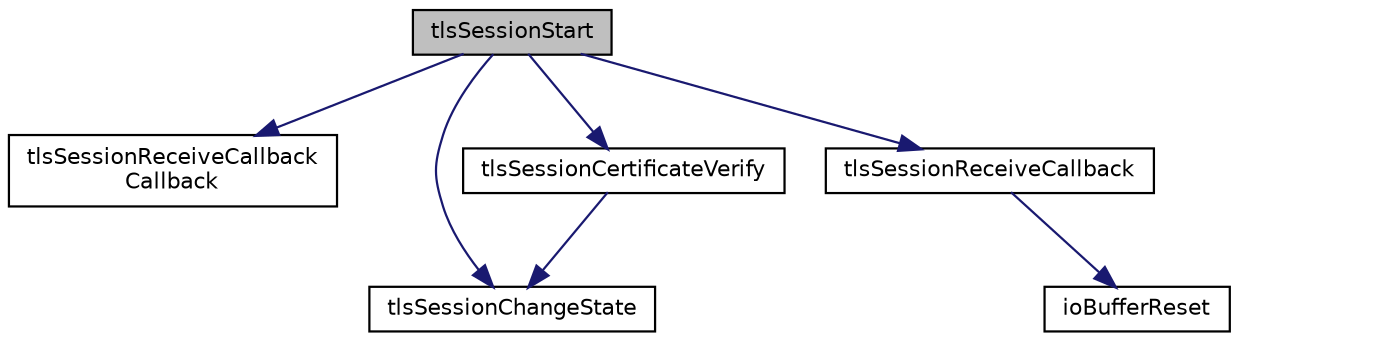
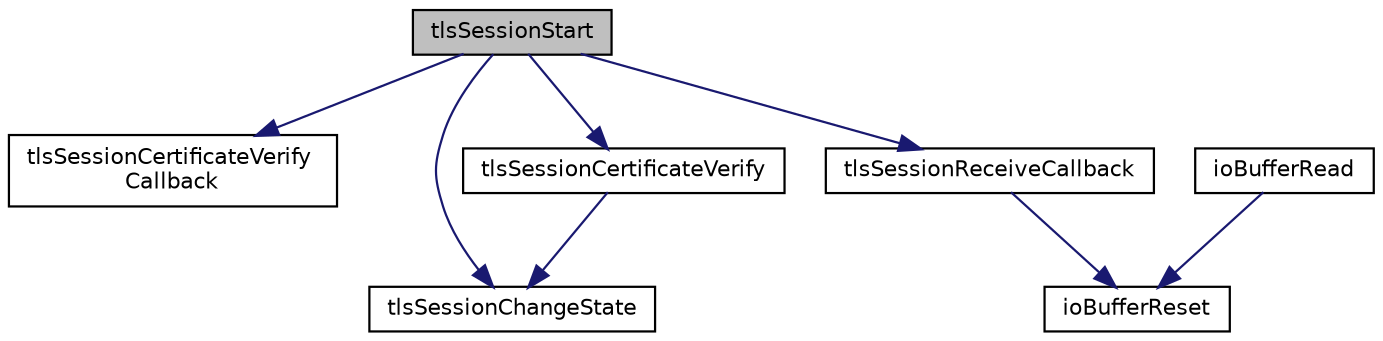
node "tlsSessionReceiveCallback Callback": label "tlsSessionReceiveCallback Callback" -> "tlsSessionCertificateVerify Callback"
node "ioBufferRead": added
